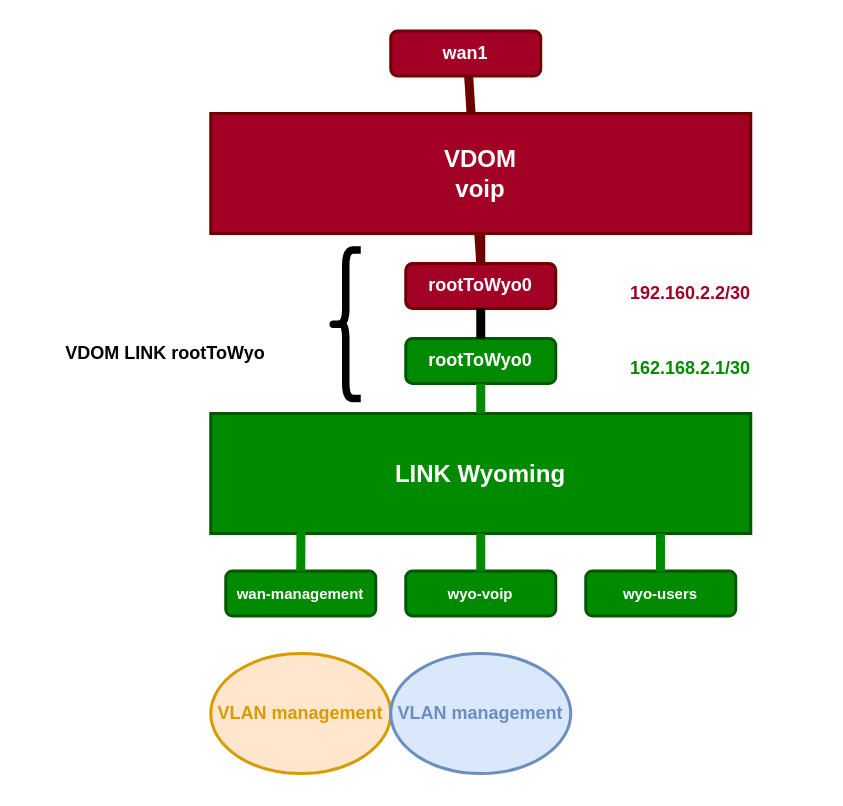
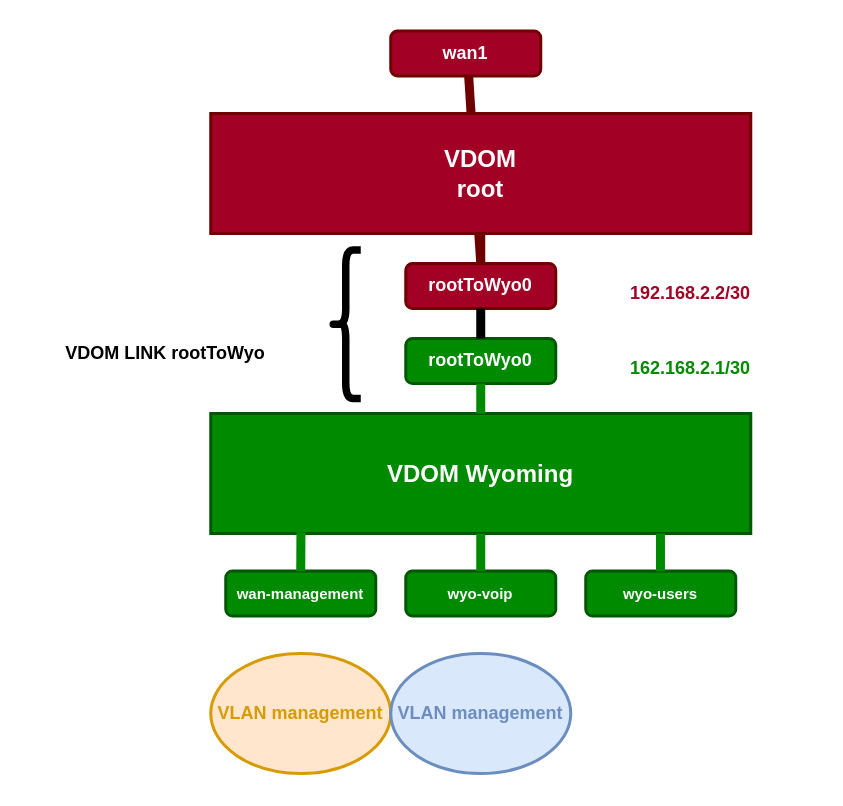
node "VDOM voip": label "VDOM voip" -> "VDOM root"
node "192.160.2.2/30": label "192.160.2.2/30" -> "192.168.2.2/30"
node "LINK Wyoming": label "LINK Wyoming" -> "VDOM Wyoming"
